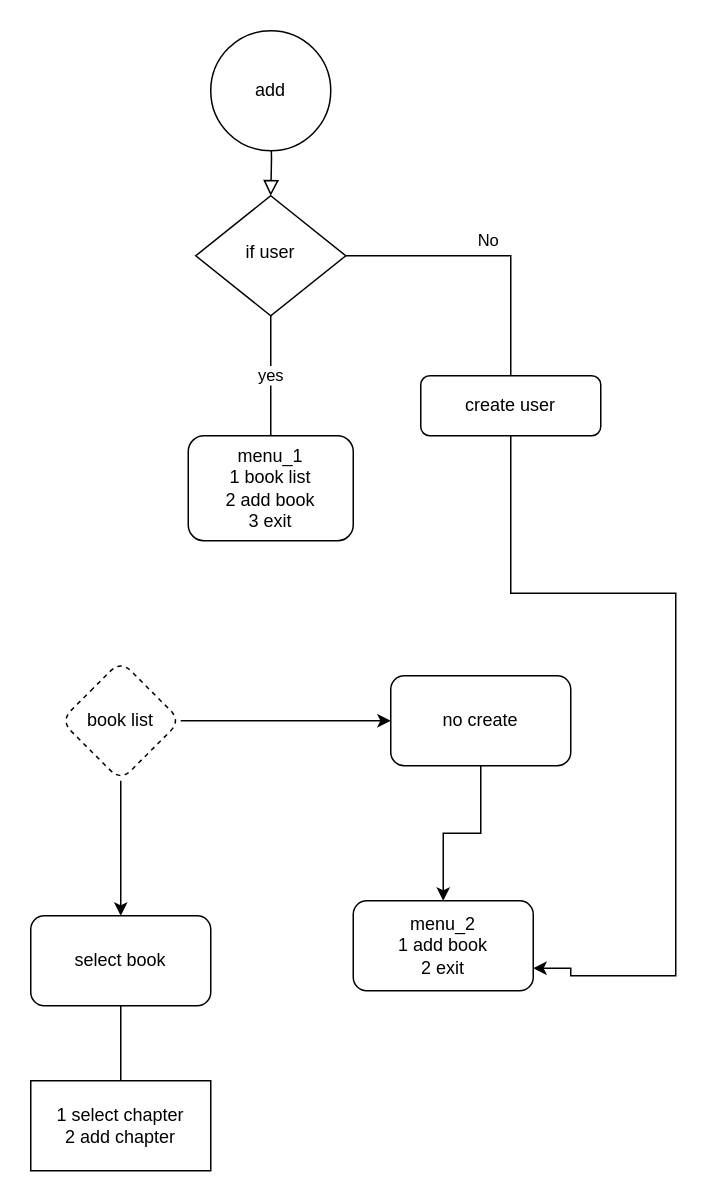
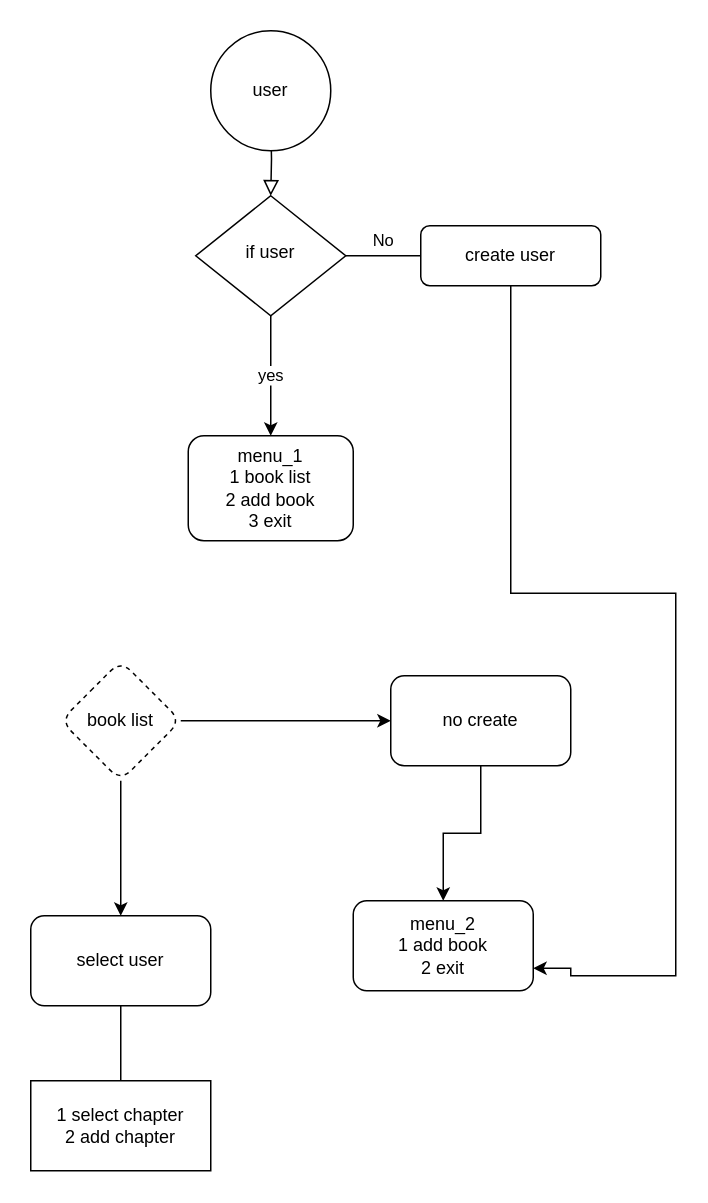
node "add": label "add" -> "user"
node "create user": moved (511, 406) -> (511, 256)
edge "if user" -- "menu_1 1 book list 2 add book 3 exit": arrowhead none -> classic
node "select book": label "select book" -> "select user"
